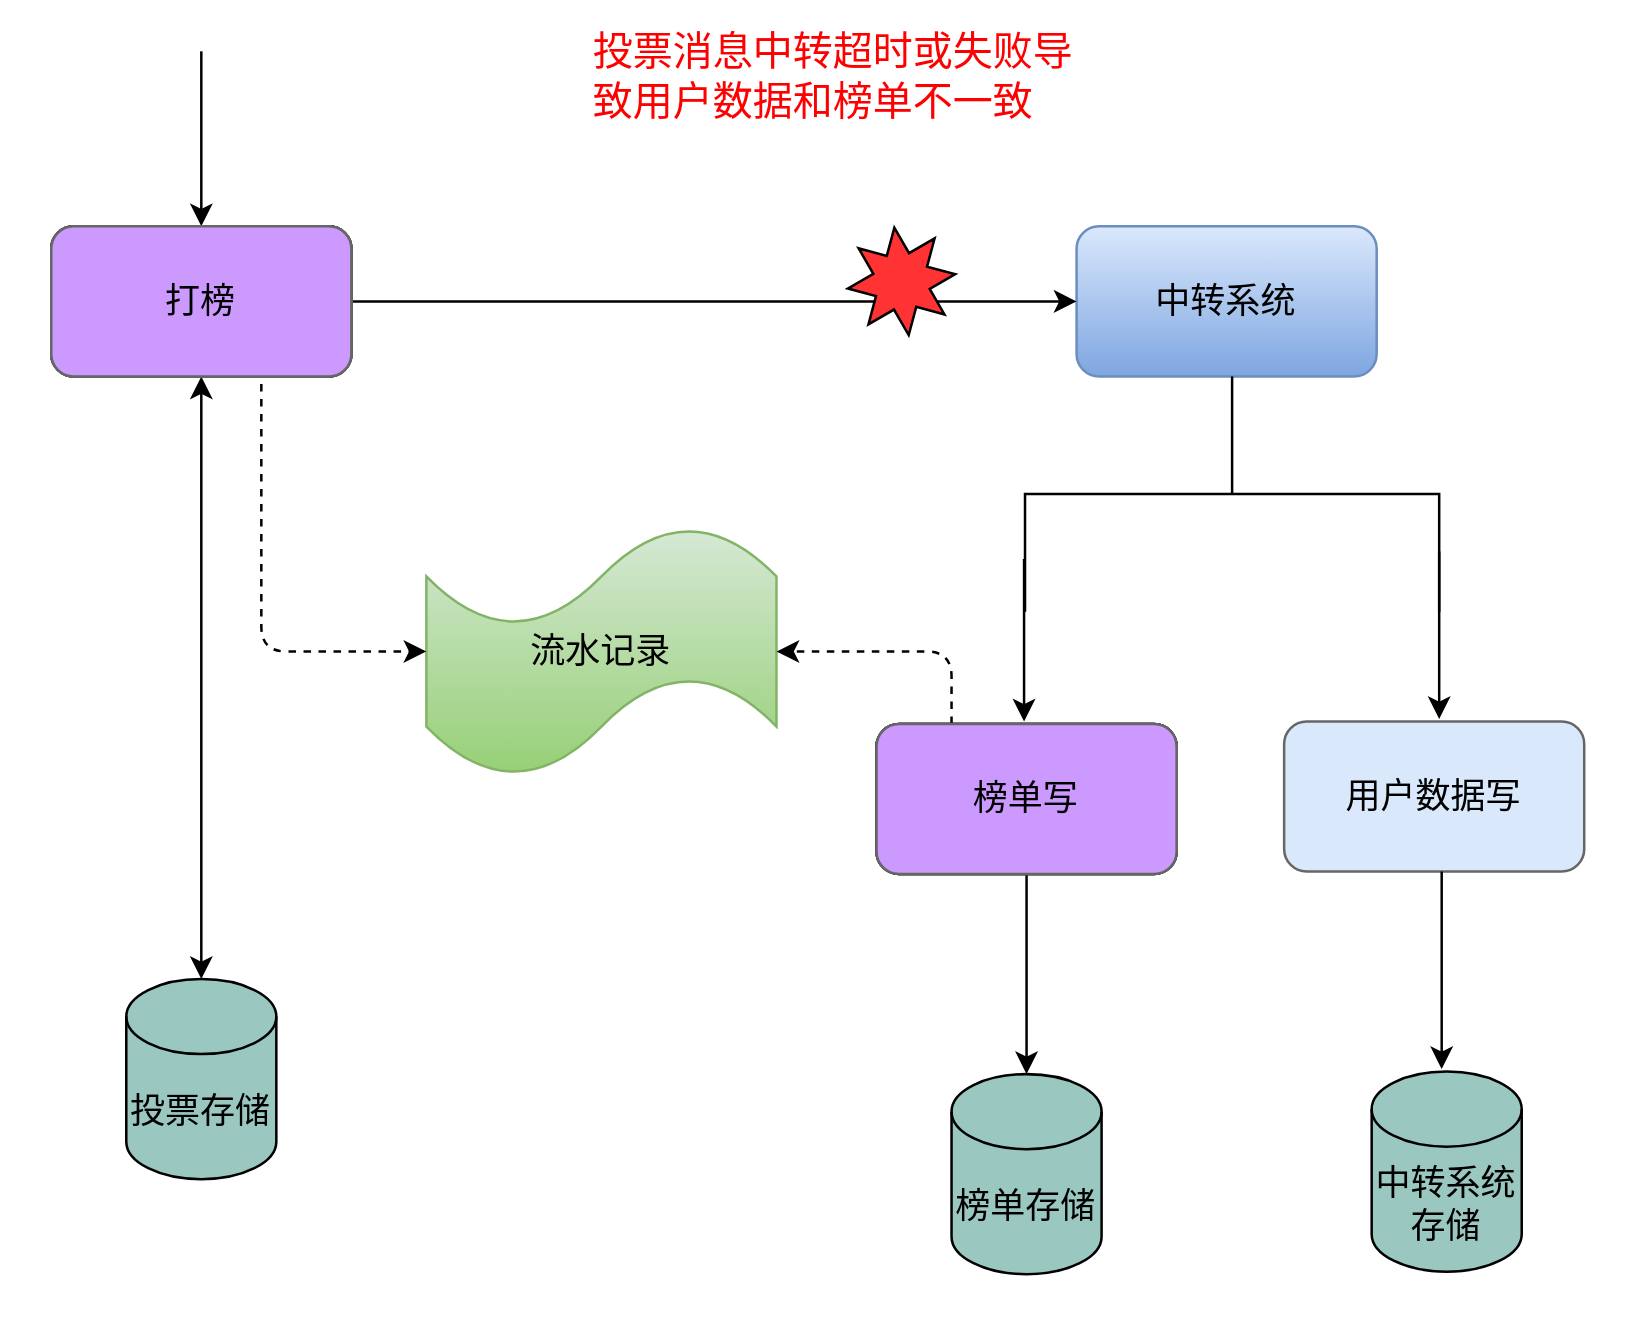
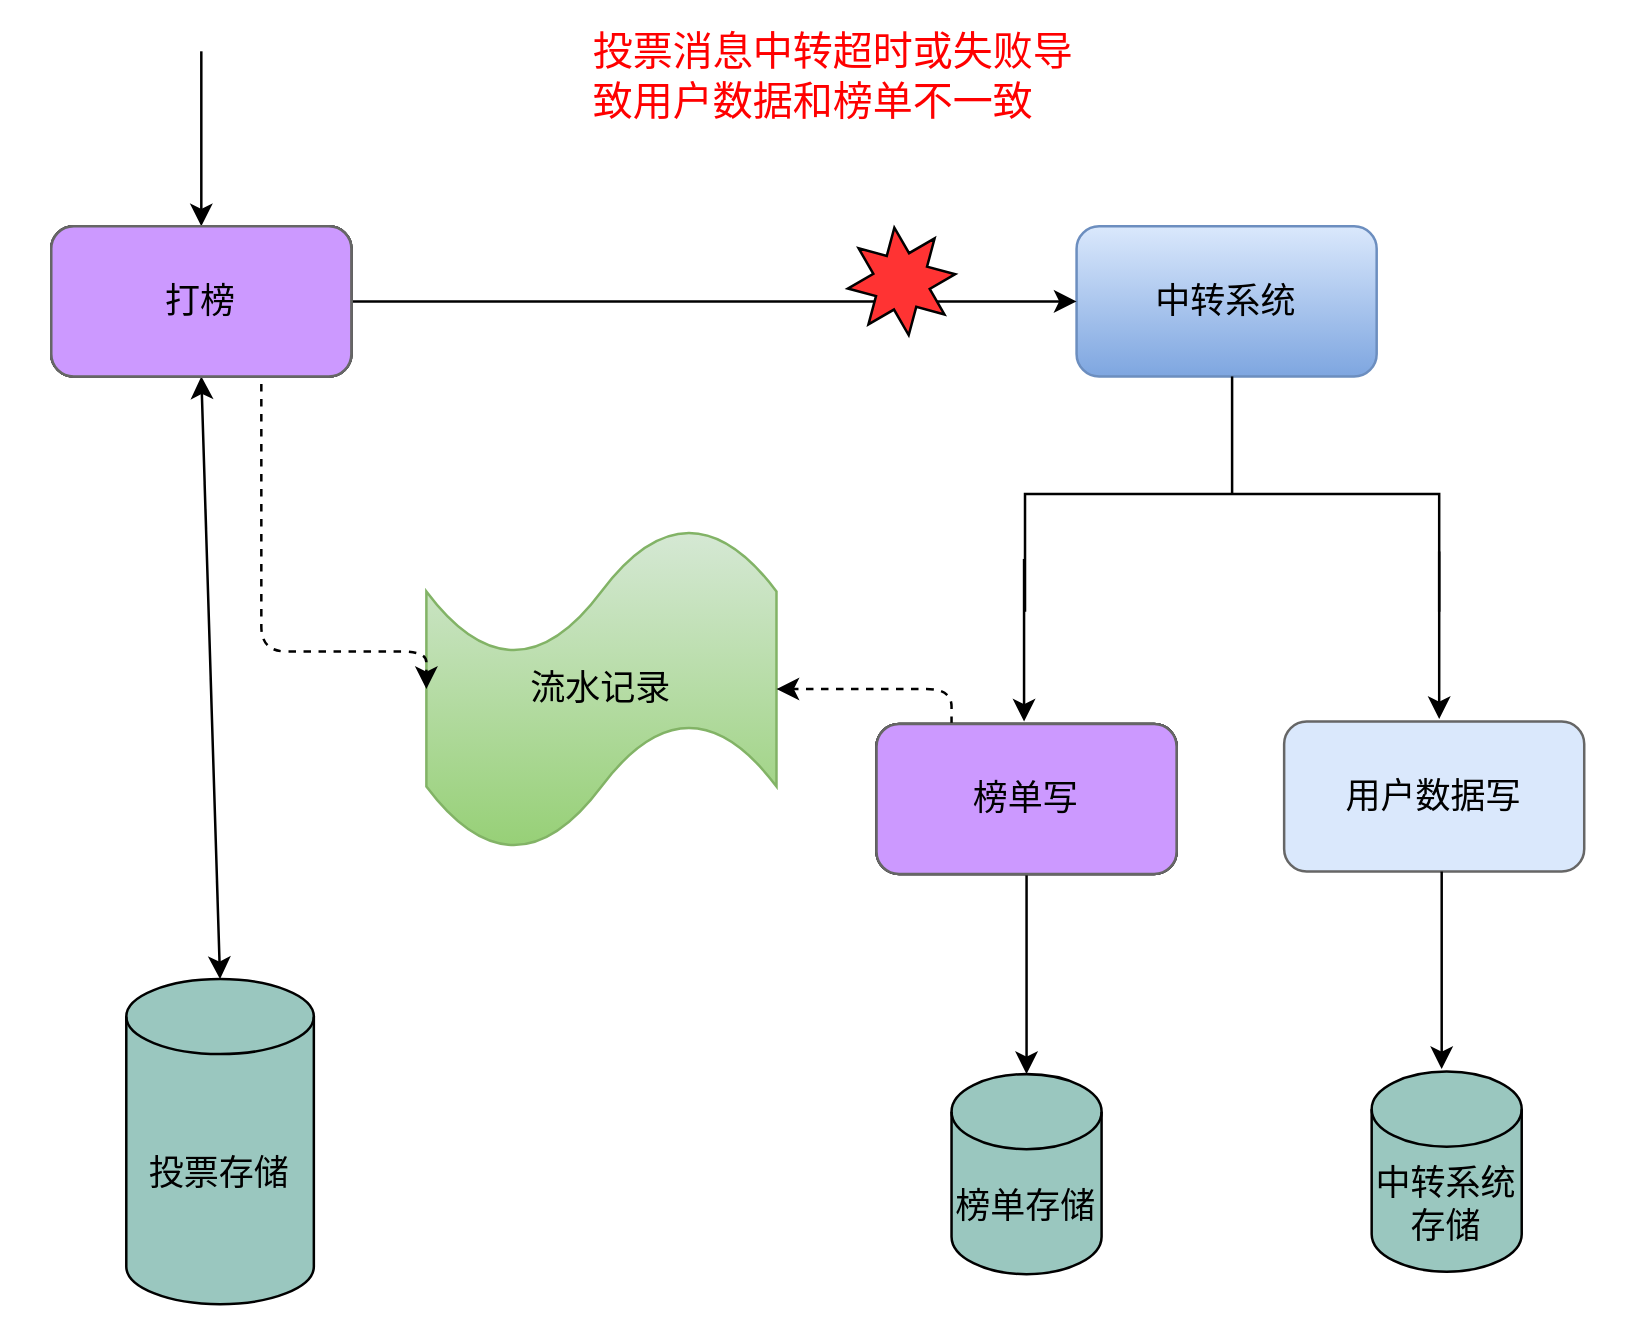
node "流水记录": size 350x250 -> 350x325
node "投票存储": size 150x200 -> 188x325
